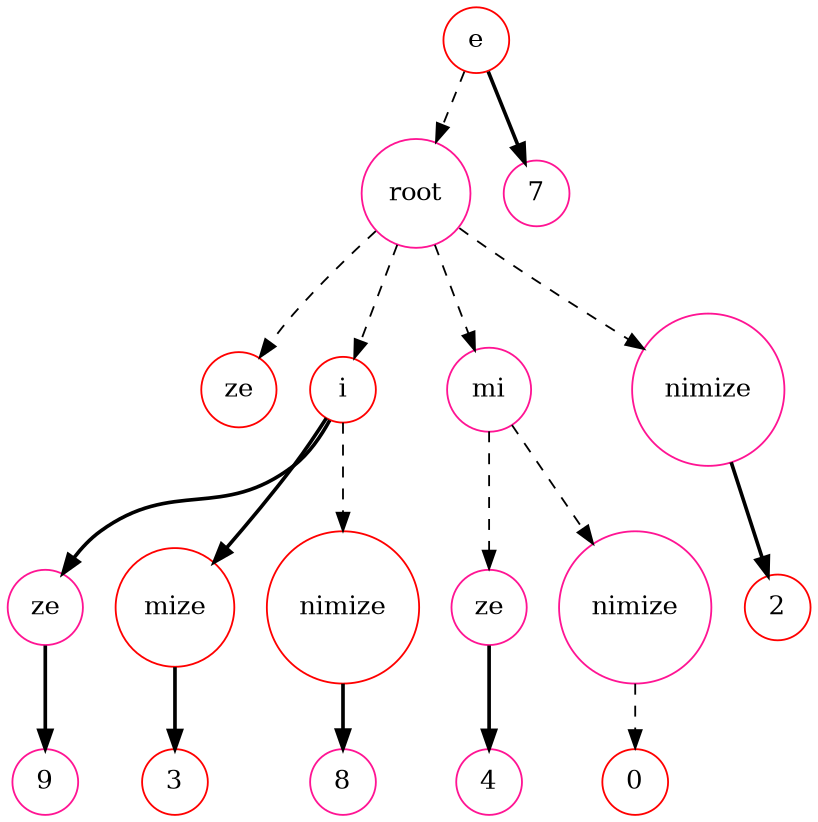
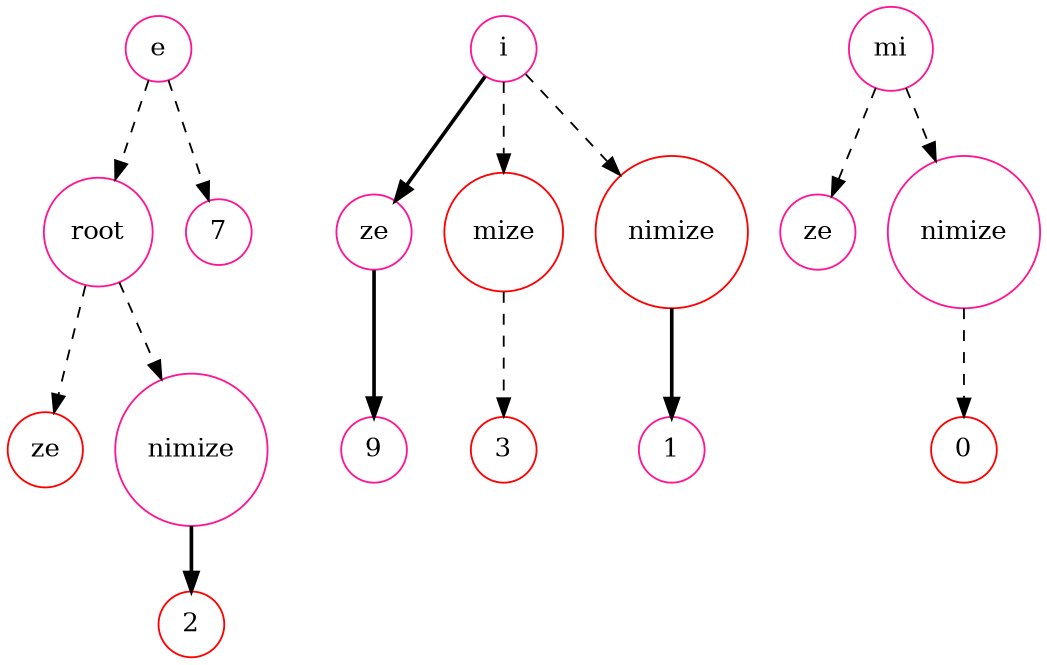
node "e": color red -> deeppink
edge "e" -> "7": style bold -> dashed
edge "root" -> "mi": removed
edge "root" -> "i": removed
node "i": color red -> deeppink
edge "i" -> "mize": style bold -> dashed
edge "mize" -> "3": style bold -> dashed
node "8": label "8" -> "1"
node "4": removed
